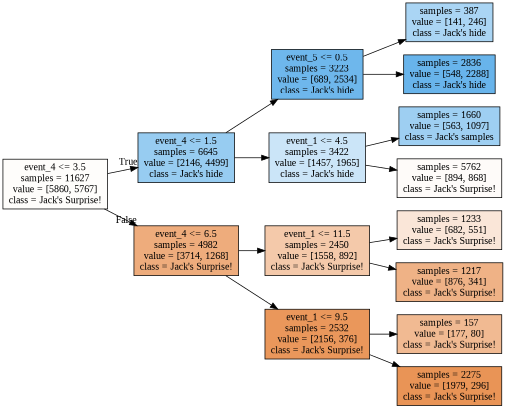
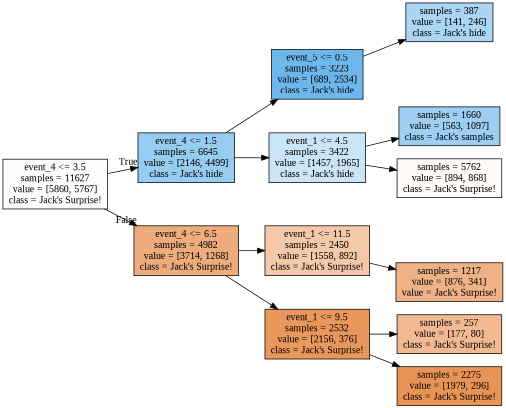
node "samples = 2836 value = [548, 2288] class = Jack's hide": removed
node "samples = 1233 value = [682, 551] class = Jack's Surprise!": removed
node "samples = 1217 value = [876, 341] class = Jack's Surprise!": label "samples = 1217 value = [876, 341] class = Jack's Surprise!" -> "samples = 1217 value = [876, 341] value = Jack's Surprise!"
node "samples = 157 value = [177, 80] class = Jack's Surprise!": label "samples = 157 value = [177, 80] class = Jack's Surprise!" -> "samples = 257 value = [177, 80] class = Jack's Surprise!"
